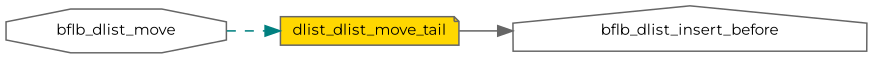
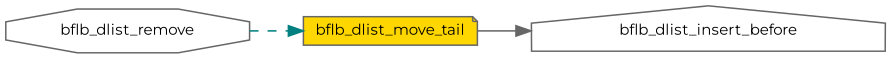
node "bflb_dlist_move": label "bflb_dlist_move" -> "bflb_dlist_remove"
node "dlist_dlist_move_tail": label "dlist_dlist_move_tail" -> "bflb_dlist_move_tail"
